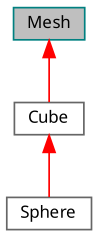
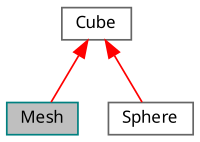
edge "Cube" -> "Mesh": reversed
